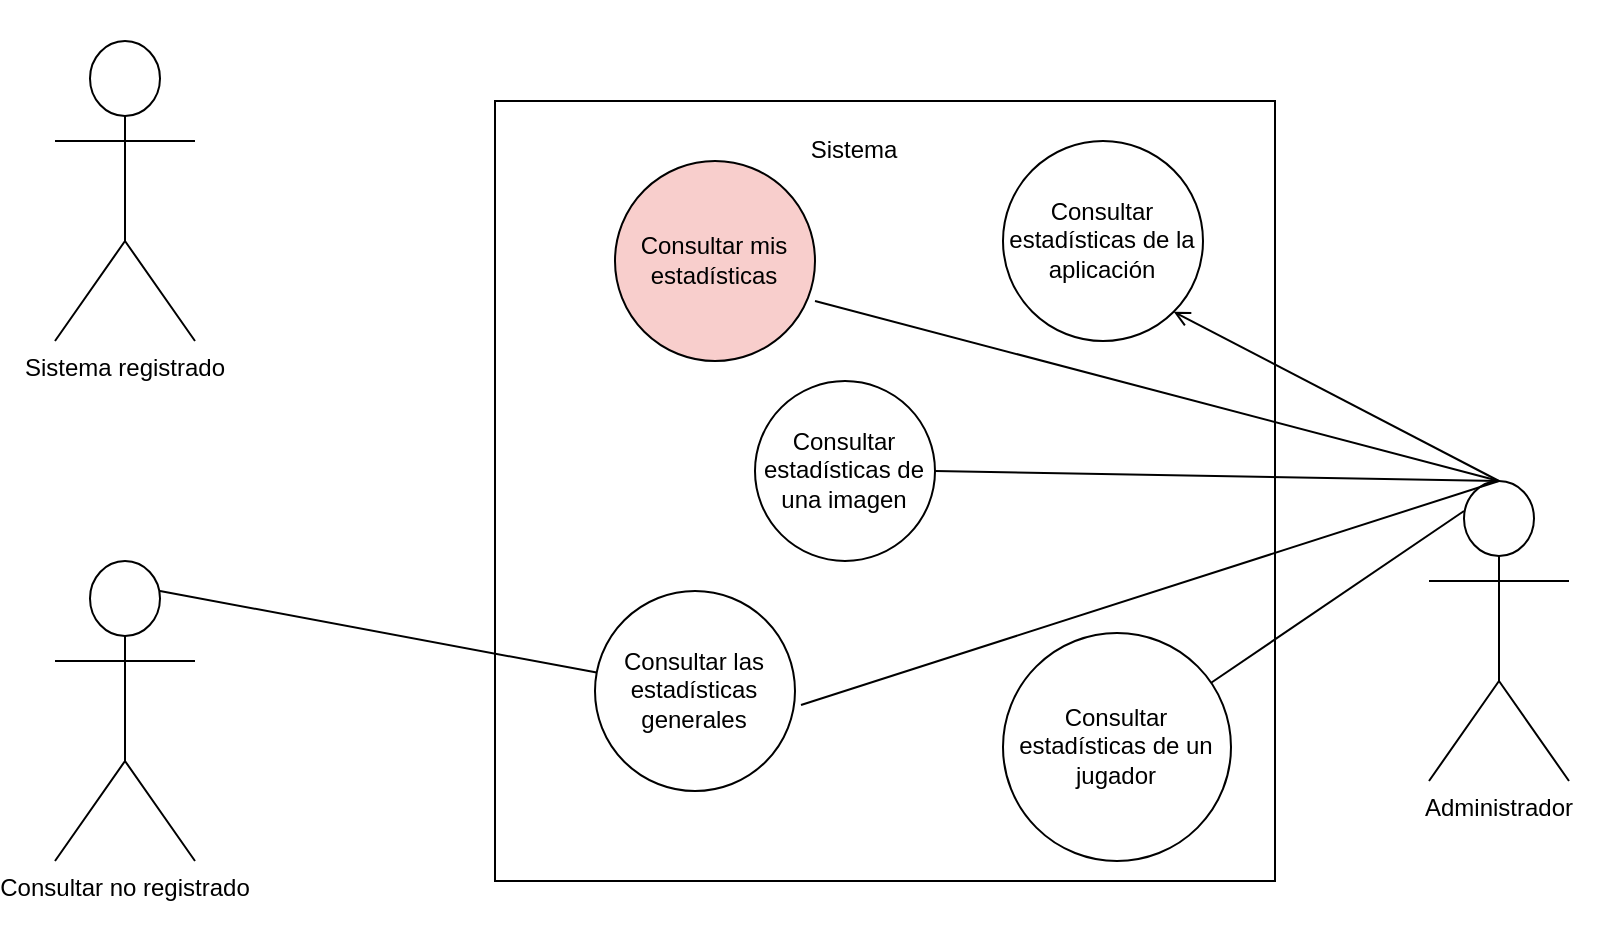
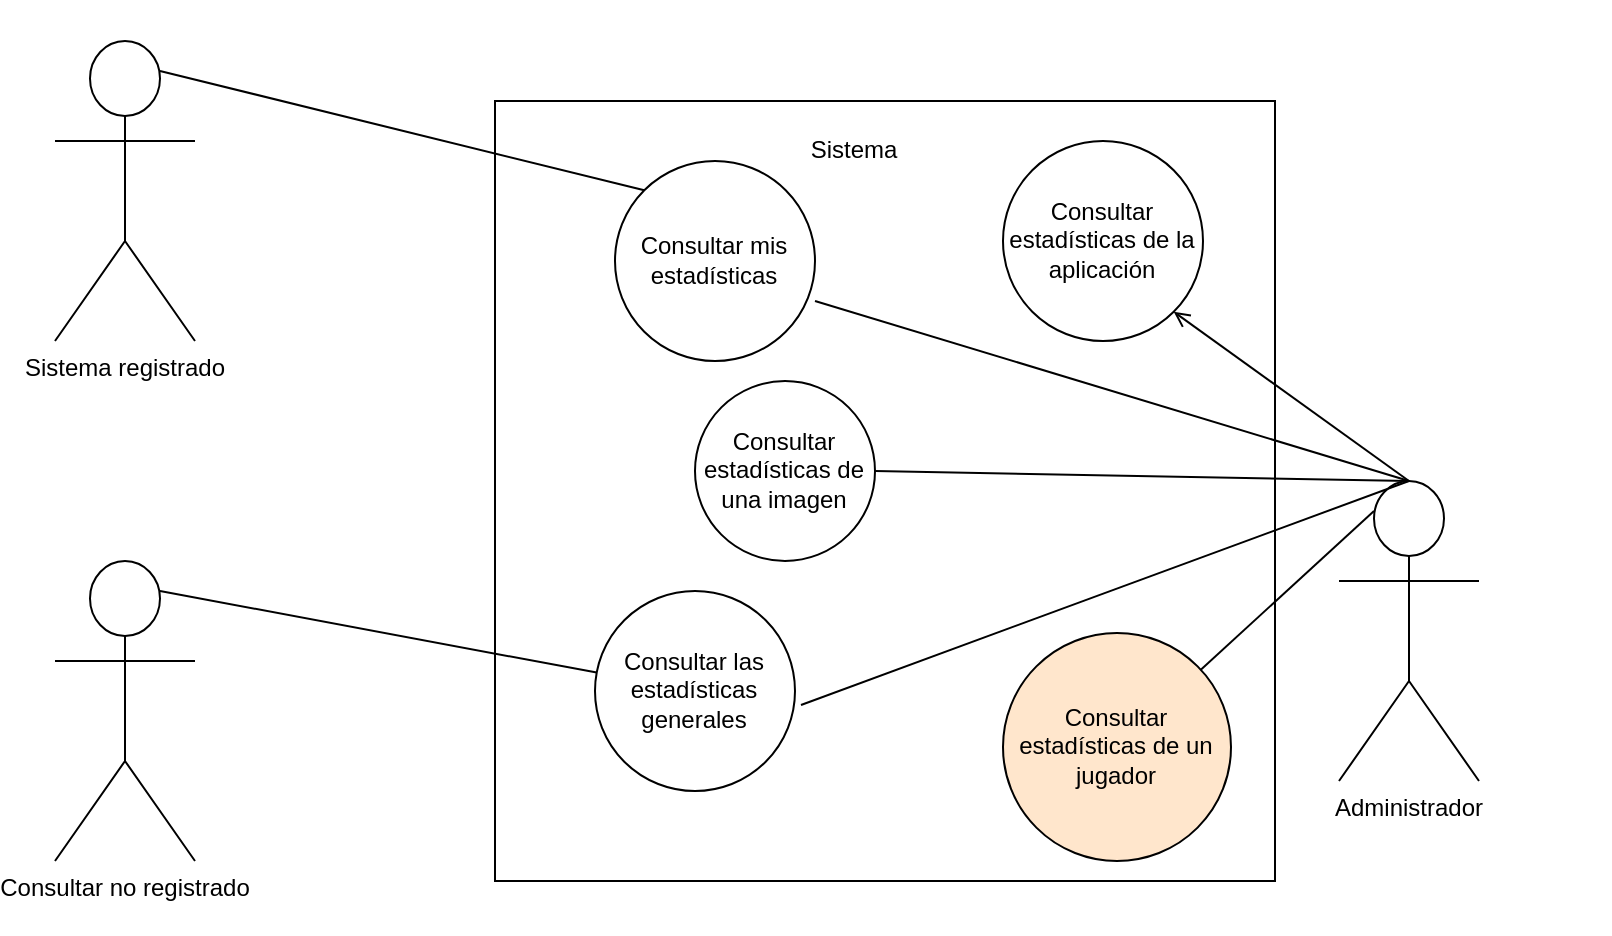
edge "Sistema registrado" -- "Consultar mis estadísticas": added
node "Consultar mis estadísticas": fillcolor #f8cecc -> #ffffff
node "Consultar estadísticas de una imagen": moved (845, 471) -> (785, 471)
node "Administrador": moved (1499, 631) -> (1409, 631)
node "Consultar estadísticas de un jugador": fillcolor #ffffff -> #ffe6cc
